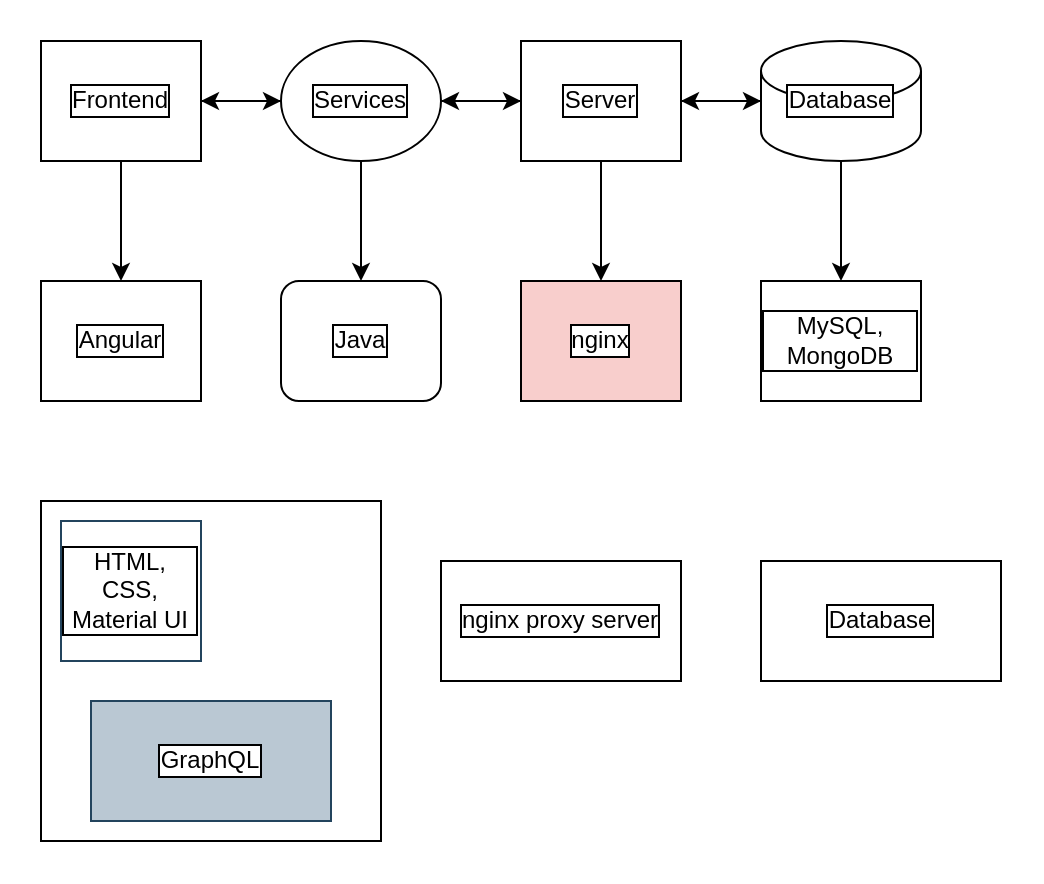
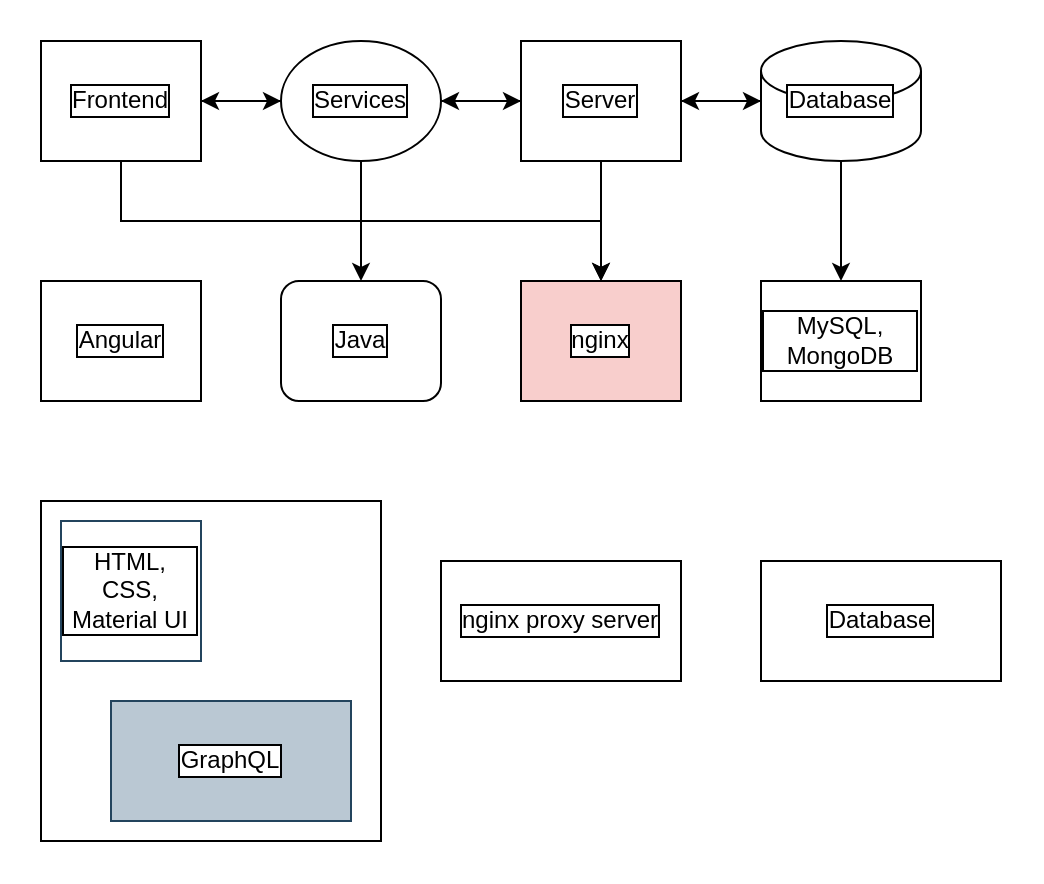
edge "Frontend" -> "Angular": now "Frontend" -> "nginx"
node "GraphQL": moved (211, 761) -> (231, 761)
